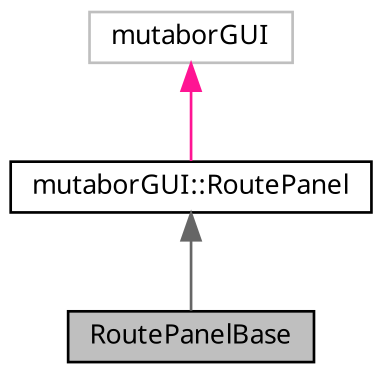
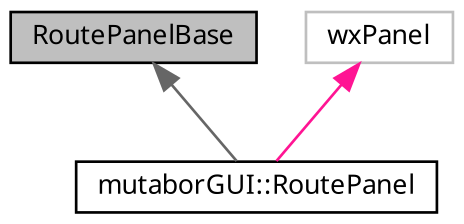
node "mutaborGUI": label "mutaborGUI" -> "wxPanel"
edge "RoutePanelBase" -> "mutaborGUI::RoutePanel": reversed
